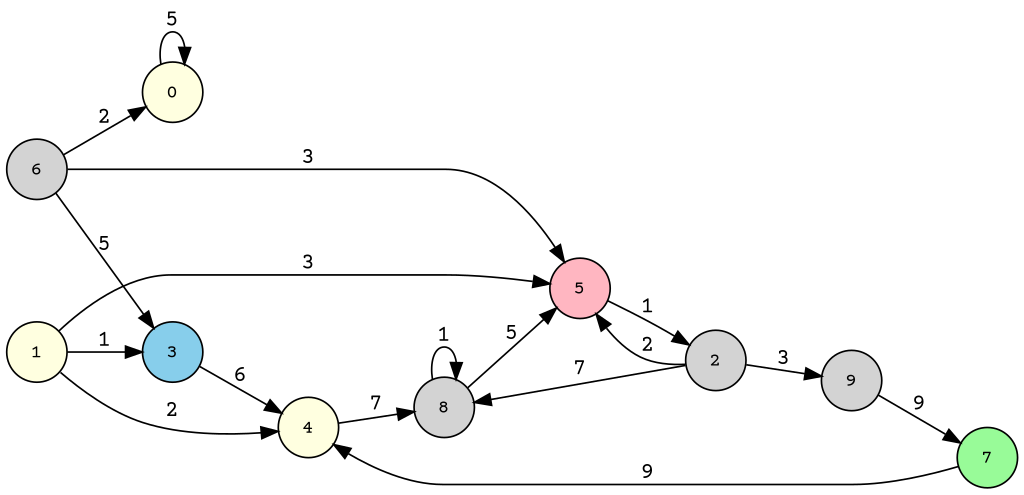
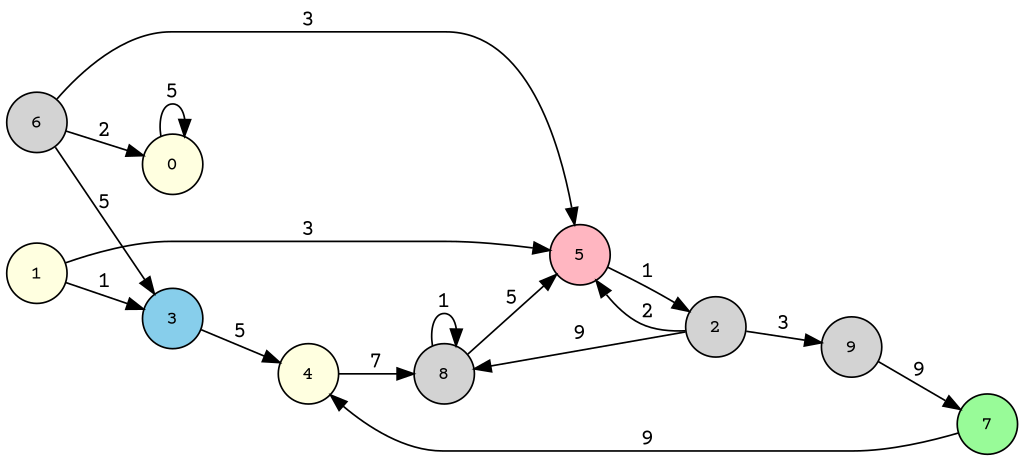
edge "2" -> "8": label "7" -> "9"
edge "3" -> "4": label "6" -> "5"
edge "1" -> "4": removed, label "2"
